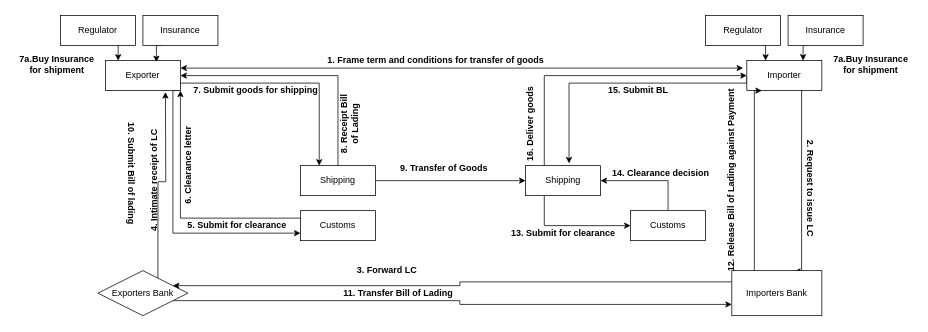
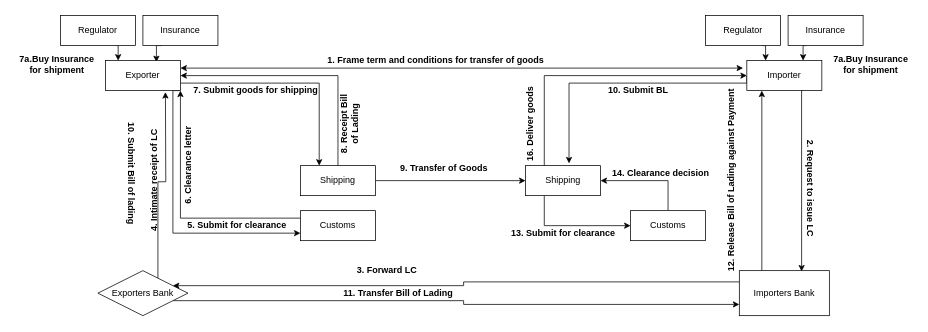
node "15. Submit BL": label "15. Submit BL" -> "10. Submit BL"
node "Importers Bank": moved (777, 293) -> (784, 293)
